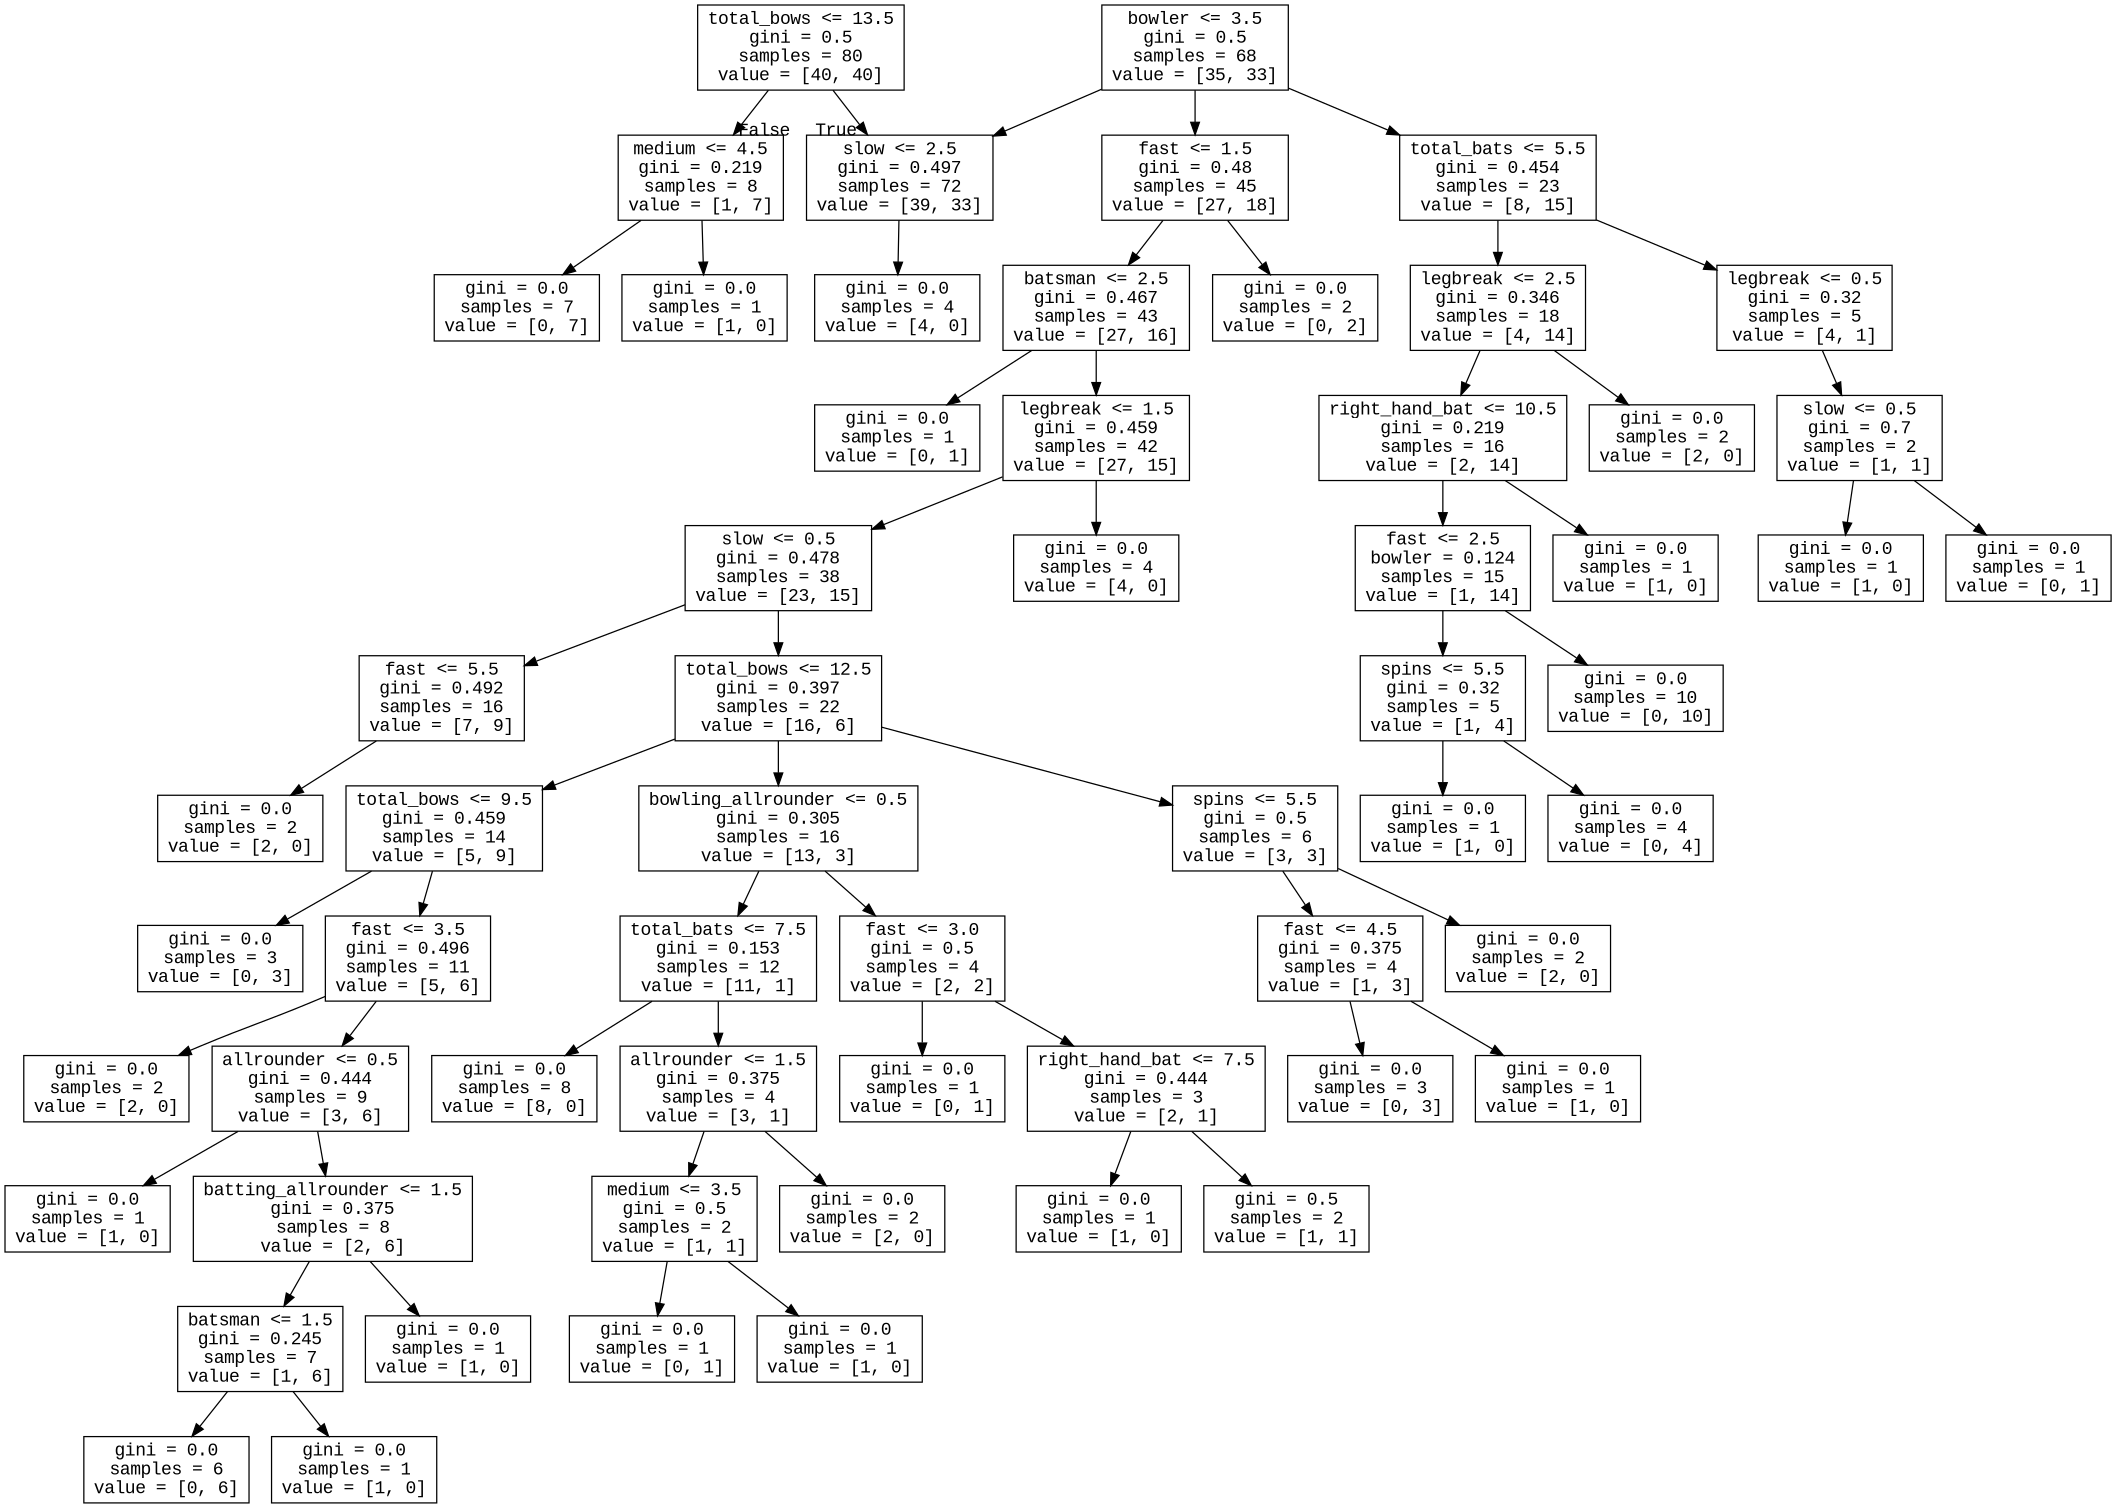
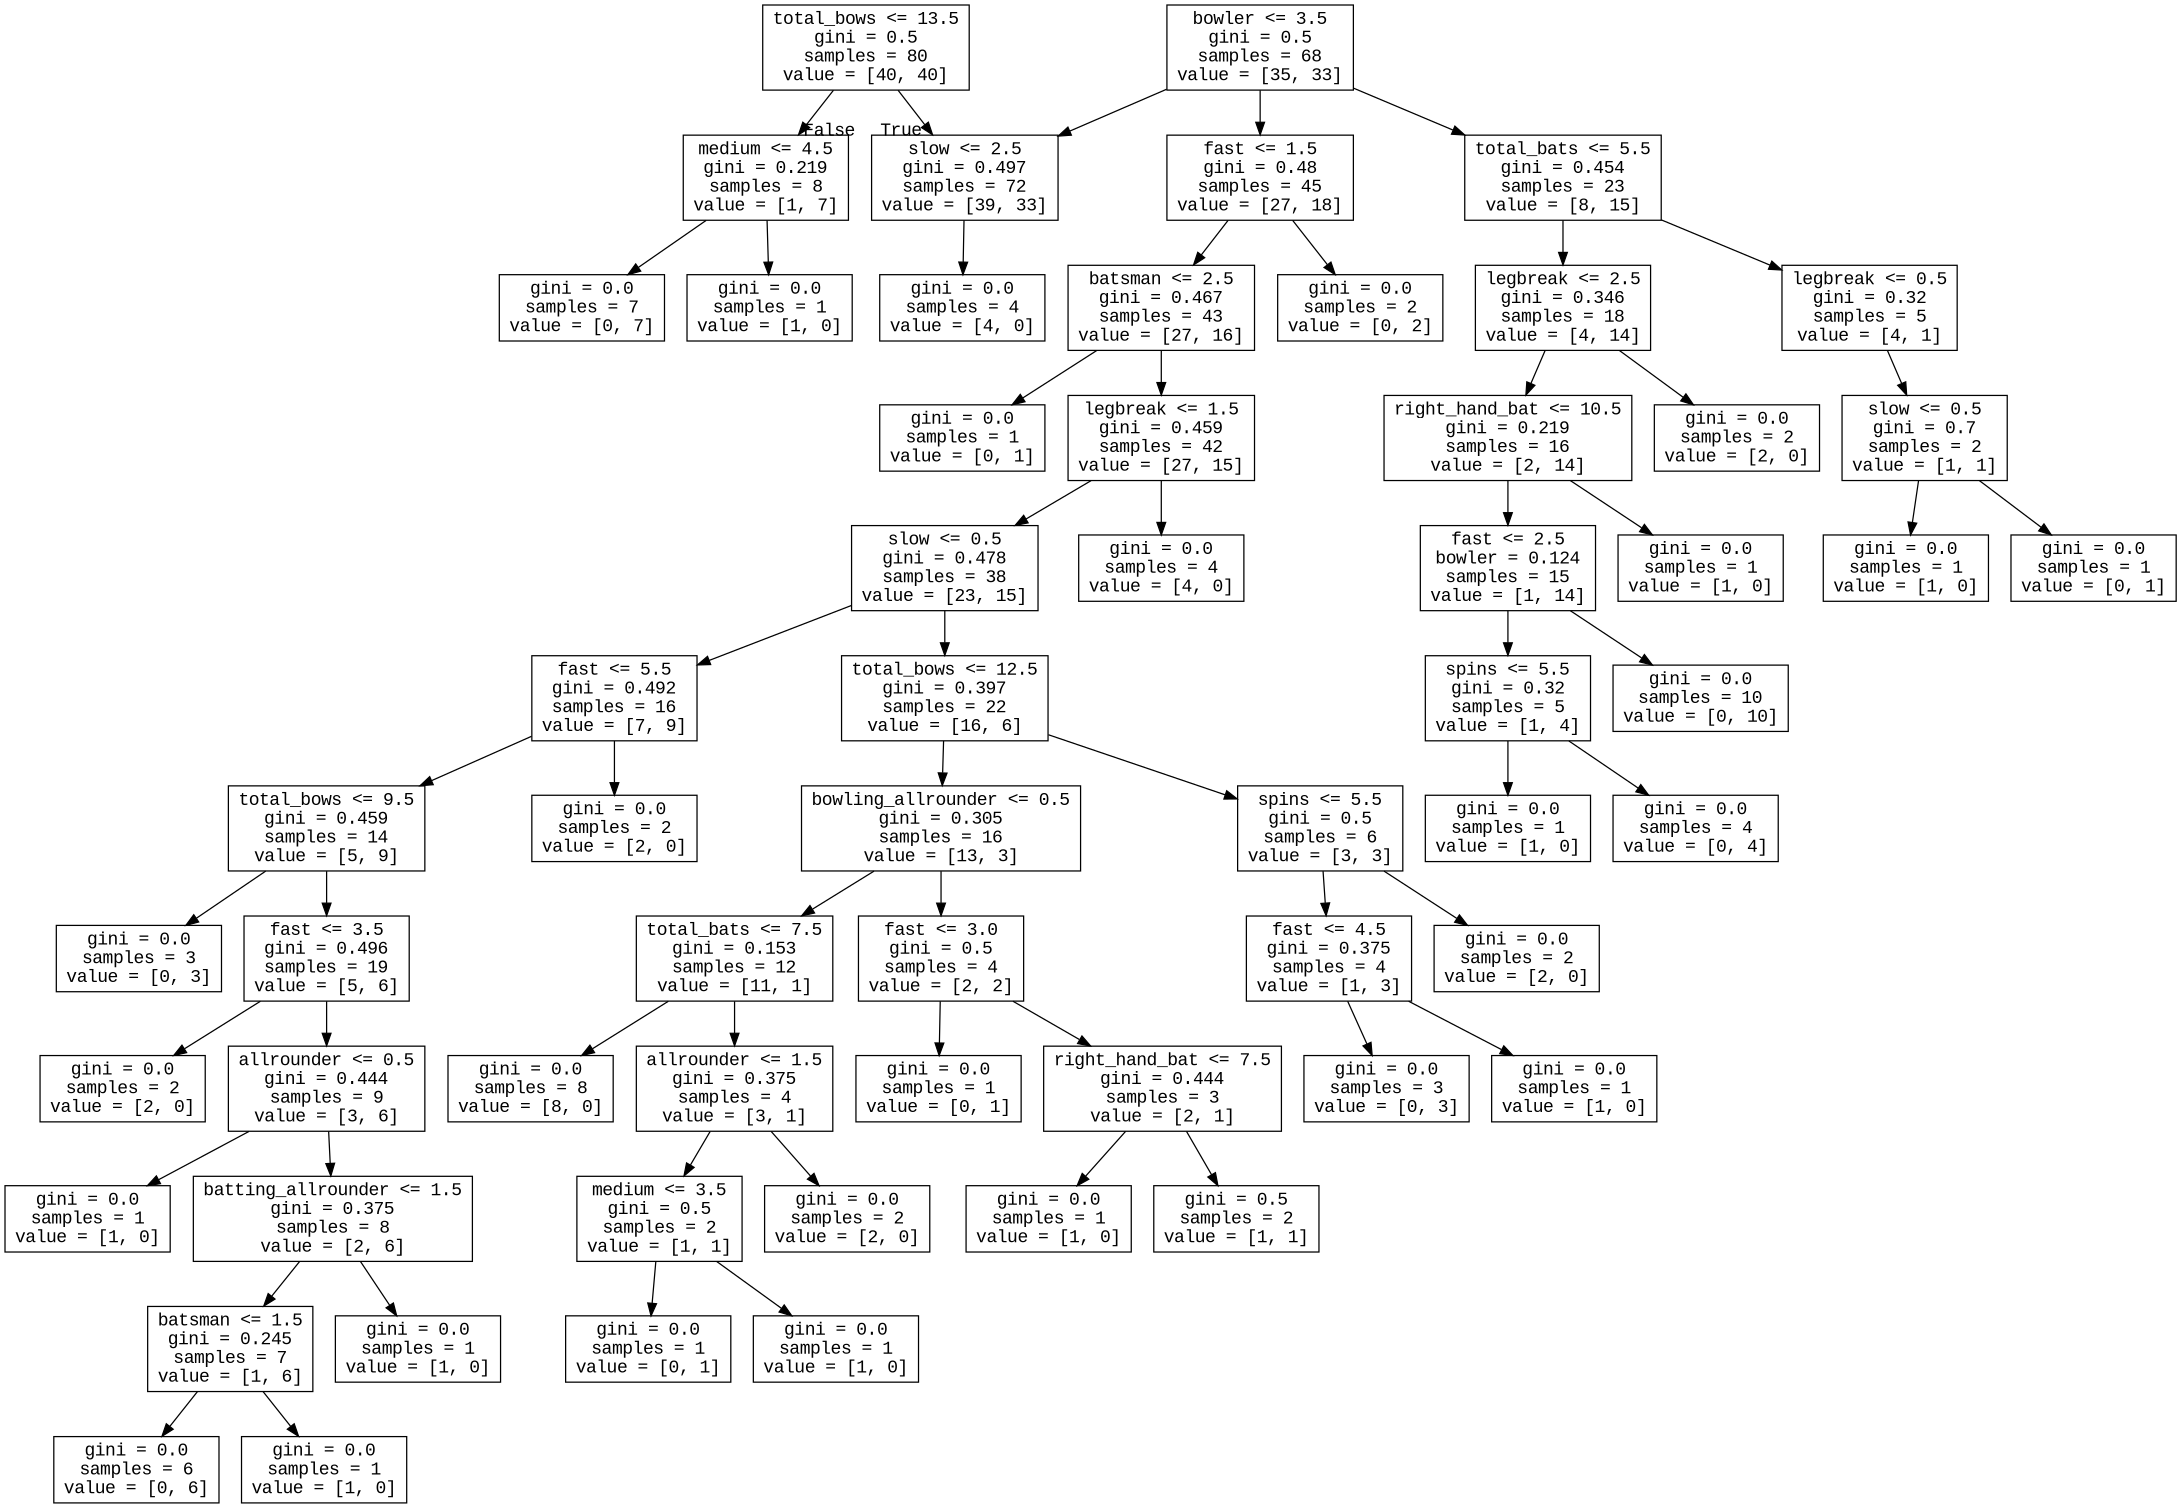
edge "total_bows <= 12.5 gini = 0.397 samples = 22 value = [16, 6]" -> "total_bows <= 9.5 gini = 0.459 samples = 14 value = [5, 9]": now "fast <= 5.5 gini = 0.492 samples = 16 value = [7, 9]" -> "total_bows <= 9.5 gini = 0.459 samples = 14 value = [5, 9]"
node "fast <= 3.5 gini = 0.496 samples = 11 value = [5, 6]": label "fast <= 3.5 gini = 0.496 samples = 11 value = [5, 6]" -> "fast <= 3.5 gini = 0.496 samples = 19 value = [5, 6]"
